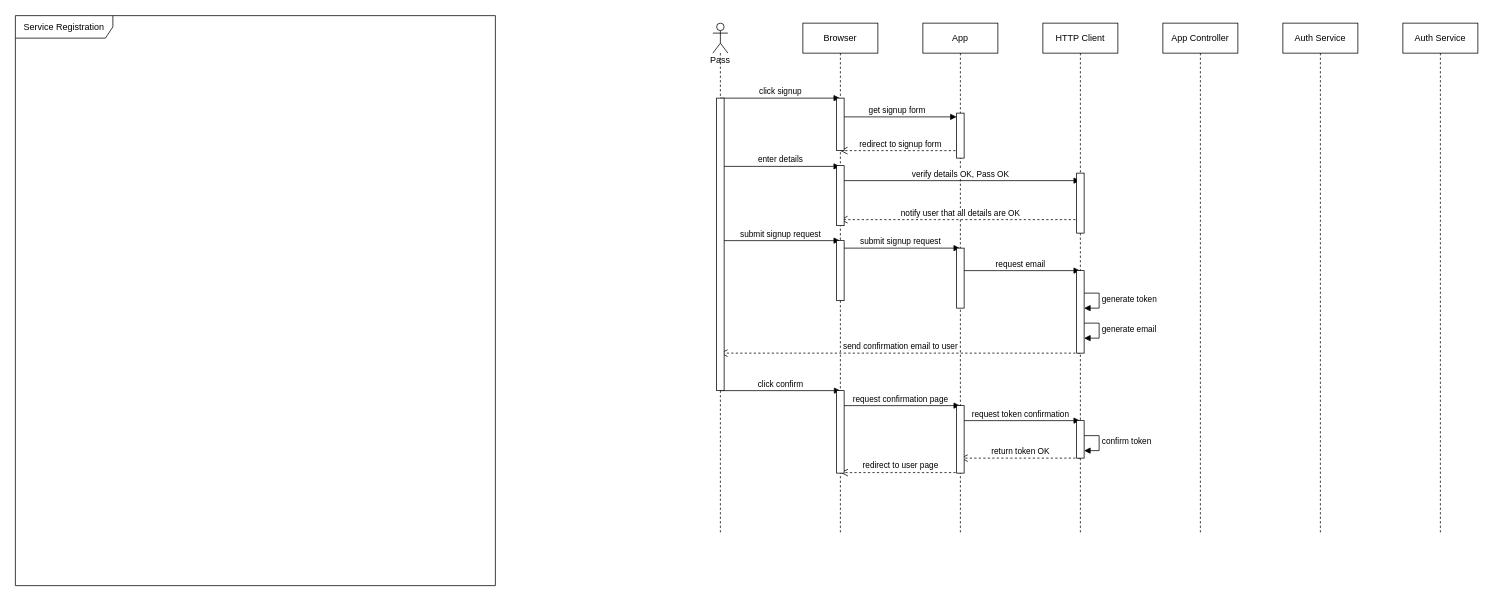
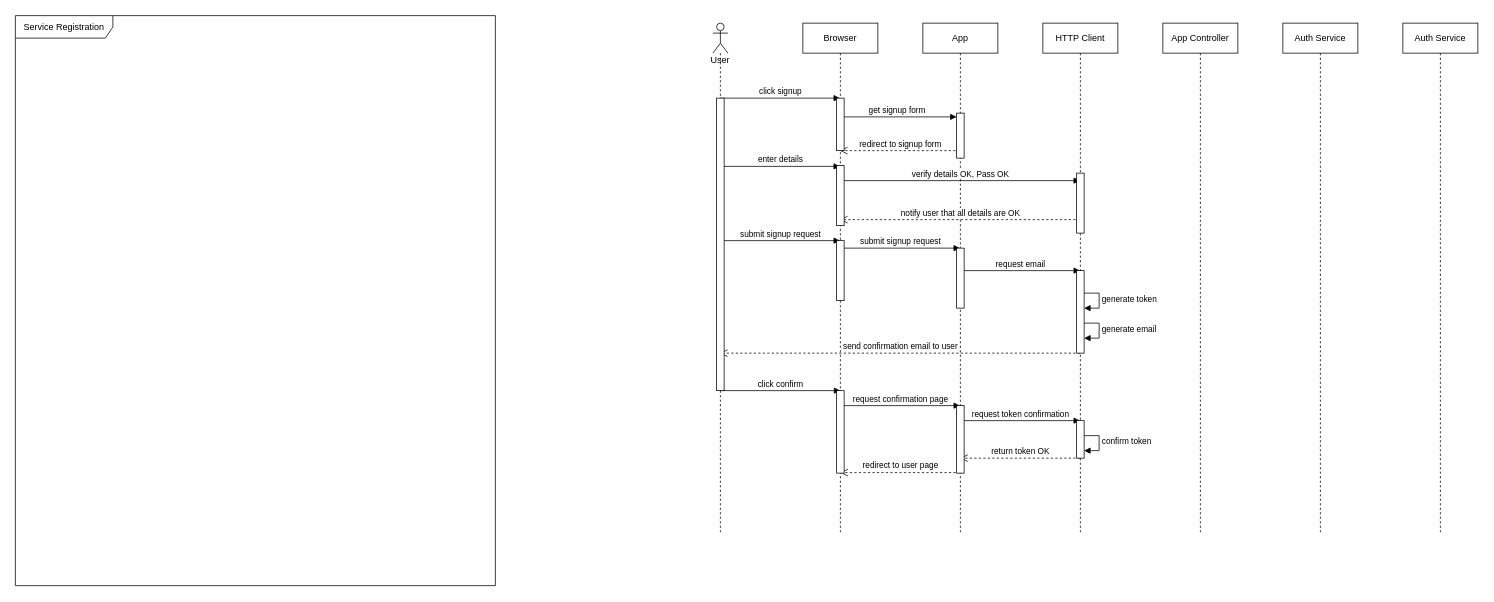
node "Pass": label "Pass" -> "User"
